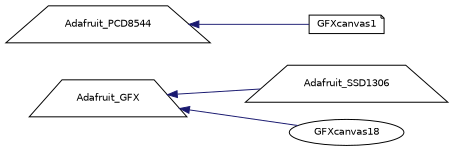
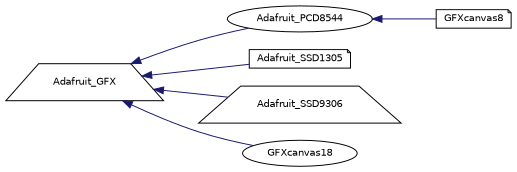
node "Adafruit_PCD8544": shape trapezium -> ellipse
node "GFXcanvas1": label "GFXcanvas1" -> "GFXcanvas8"
edge "Adafruit_PCD8544" -> "Adafruit_GFX": added
node "Adafruit_SSD1305": added
node "Adafruit_SSD1306": label "Adafruit_SSD1306" -> "Adafruit_SSD9306"
